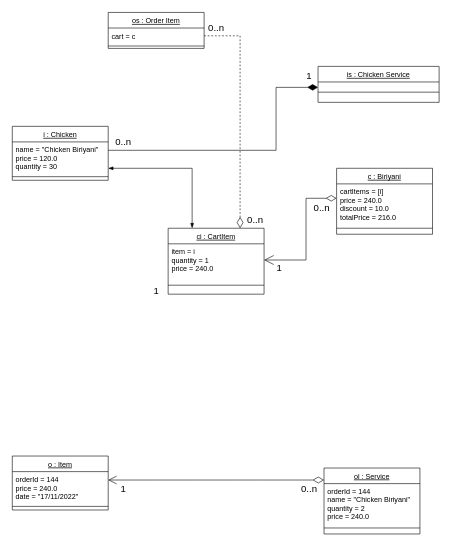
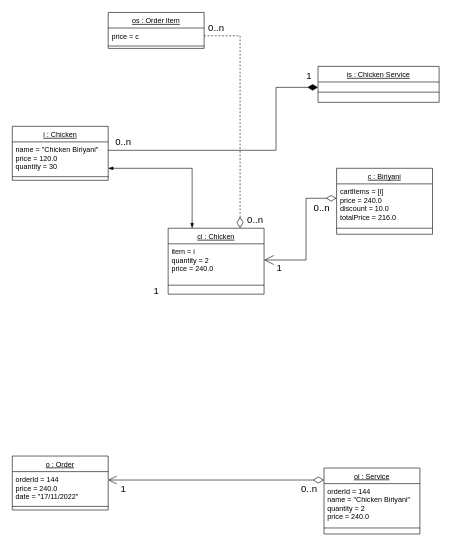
node "cart = c": label "cart = c" -> "price = c"
node "ci : CartItem": label "ci : CartItem" -> "ci : Chicken"
node "item = i quantity = 1 price = 240.0": label "item = i quantity = 1 price = 240.0" -> "item = i quantity = 2 price = 240.0"
node "o : Item": label "o : Item" -> "o : Order"
